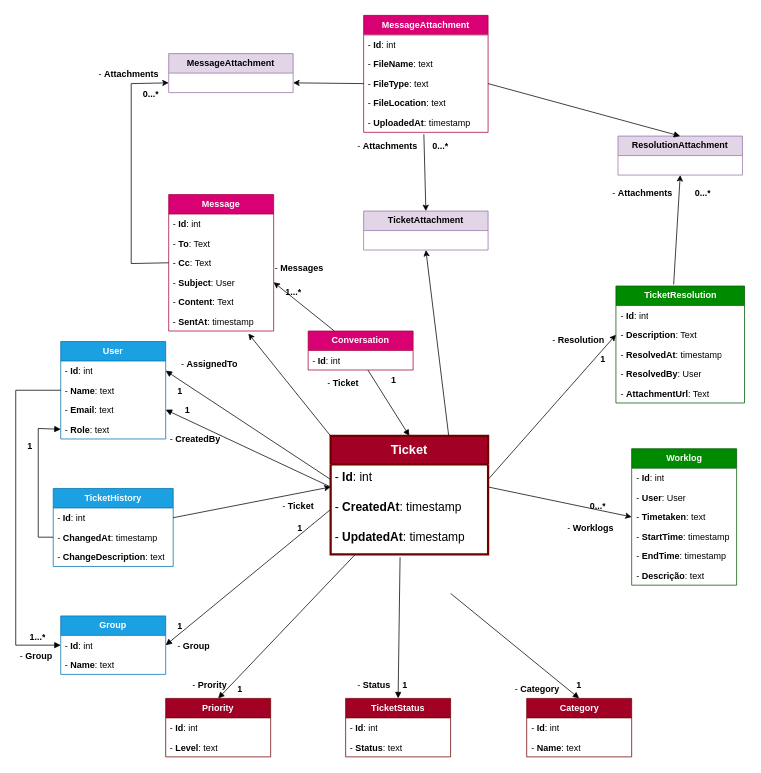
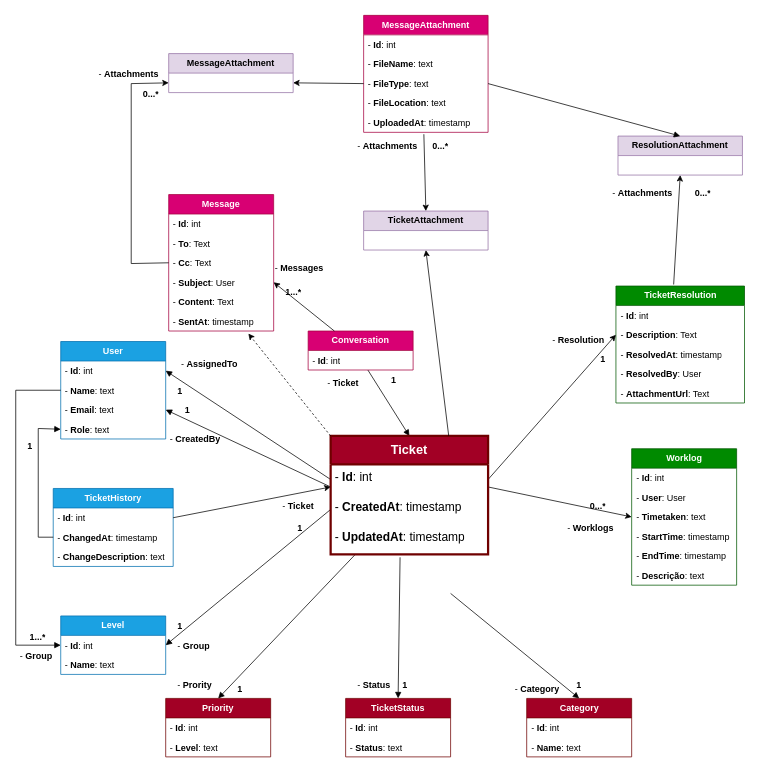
edge "Ticket" -> "- SentAt: timestamp": style solid -> dashed
node "Group": label "Group" -> "Level"
node "- Prority": moved (210, 684) -> (195, 684)
